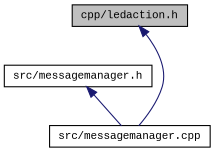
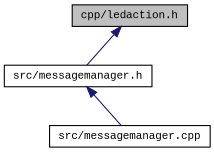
edge "src/messagemanager.cpp" -> "cpp/ledaction.h": now "src/messagemanager.h" -> "cpp/ledaction.h"
